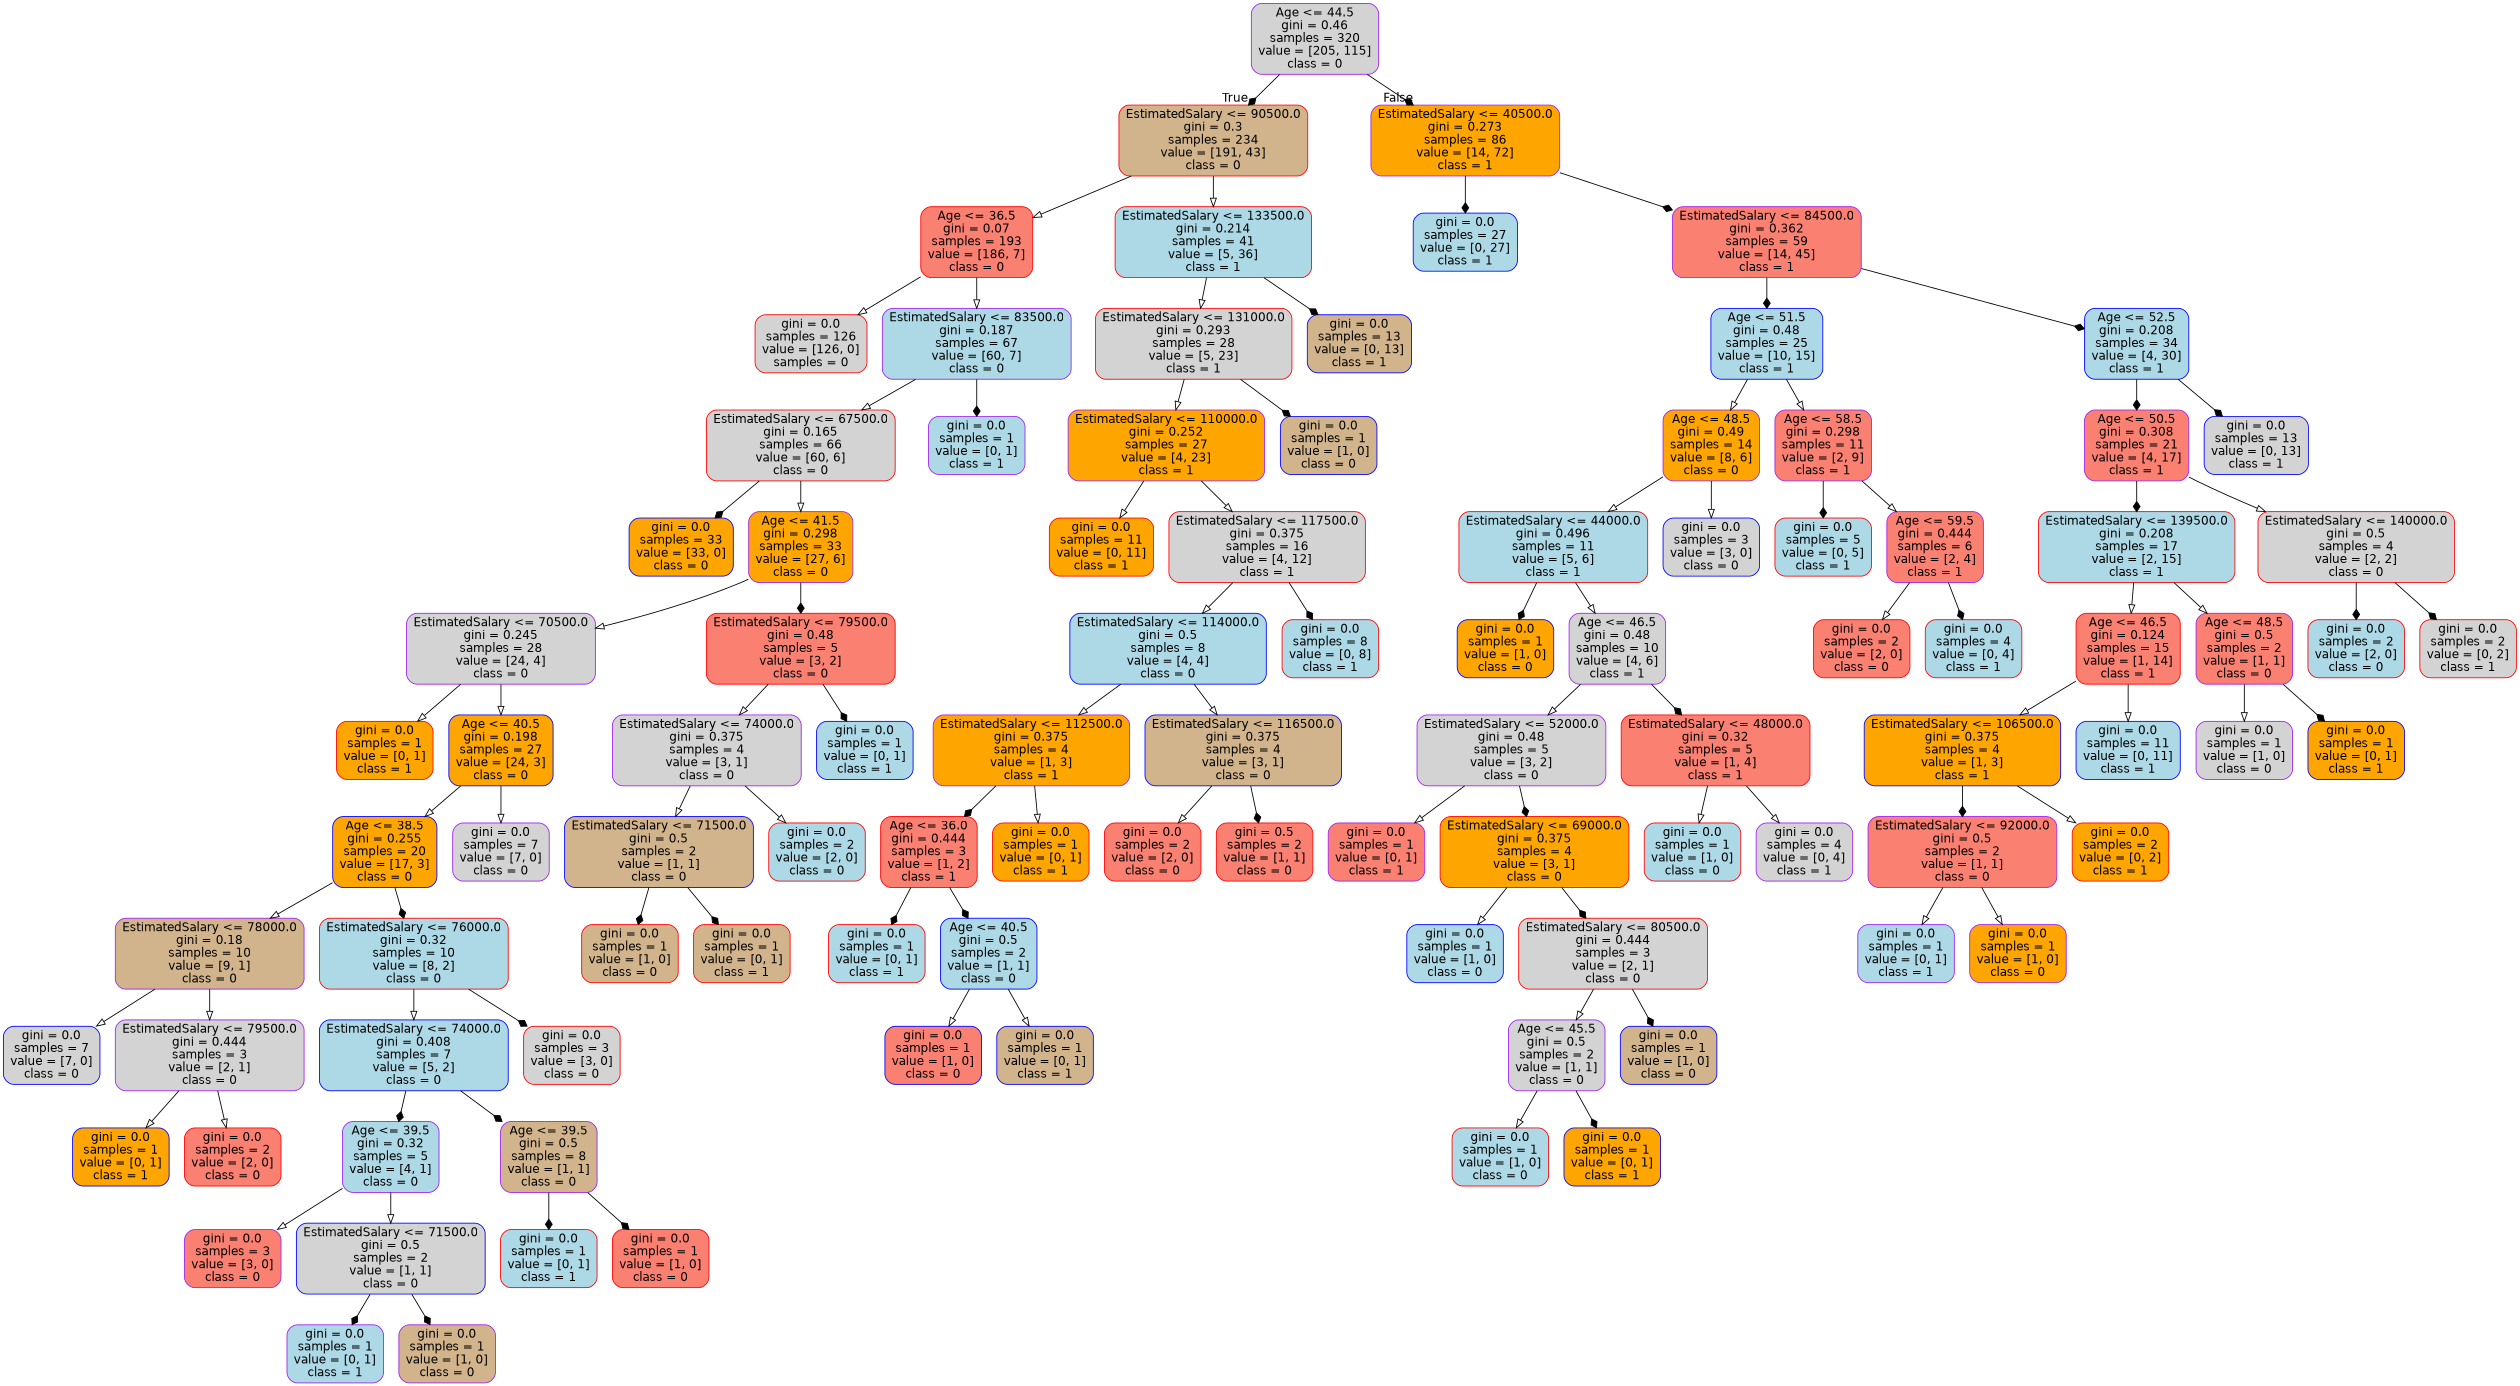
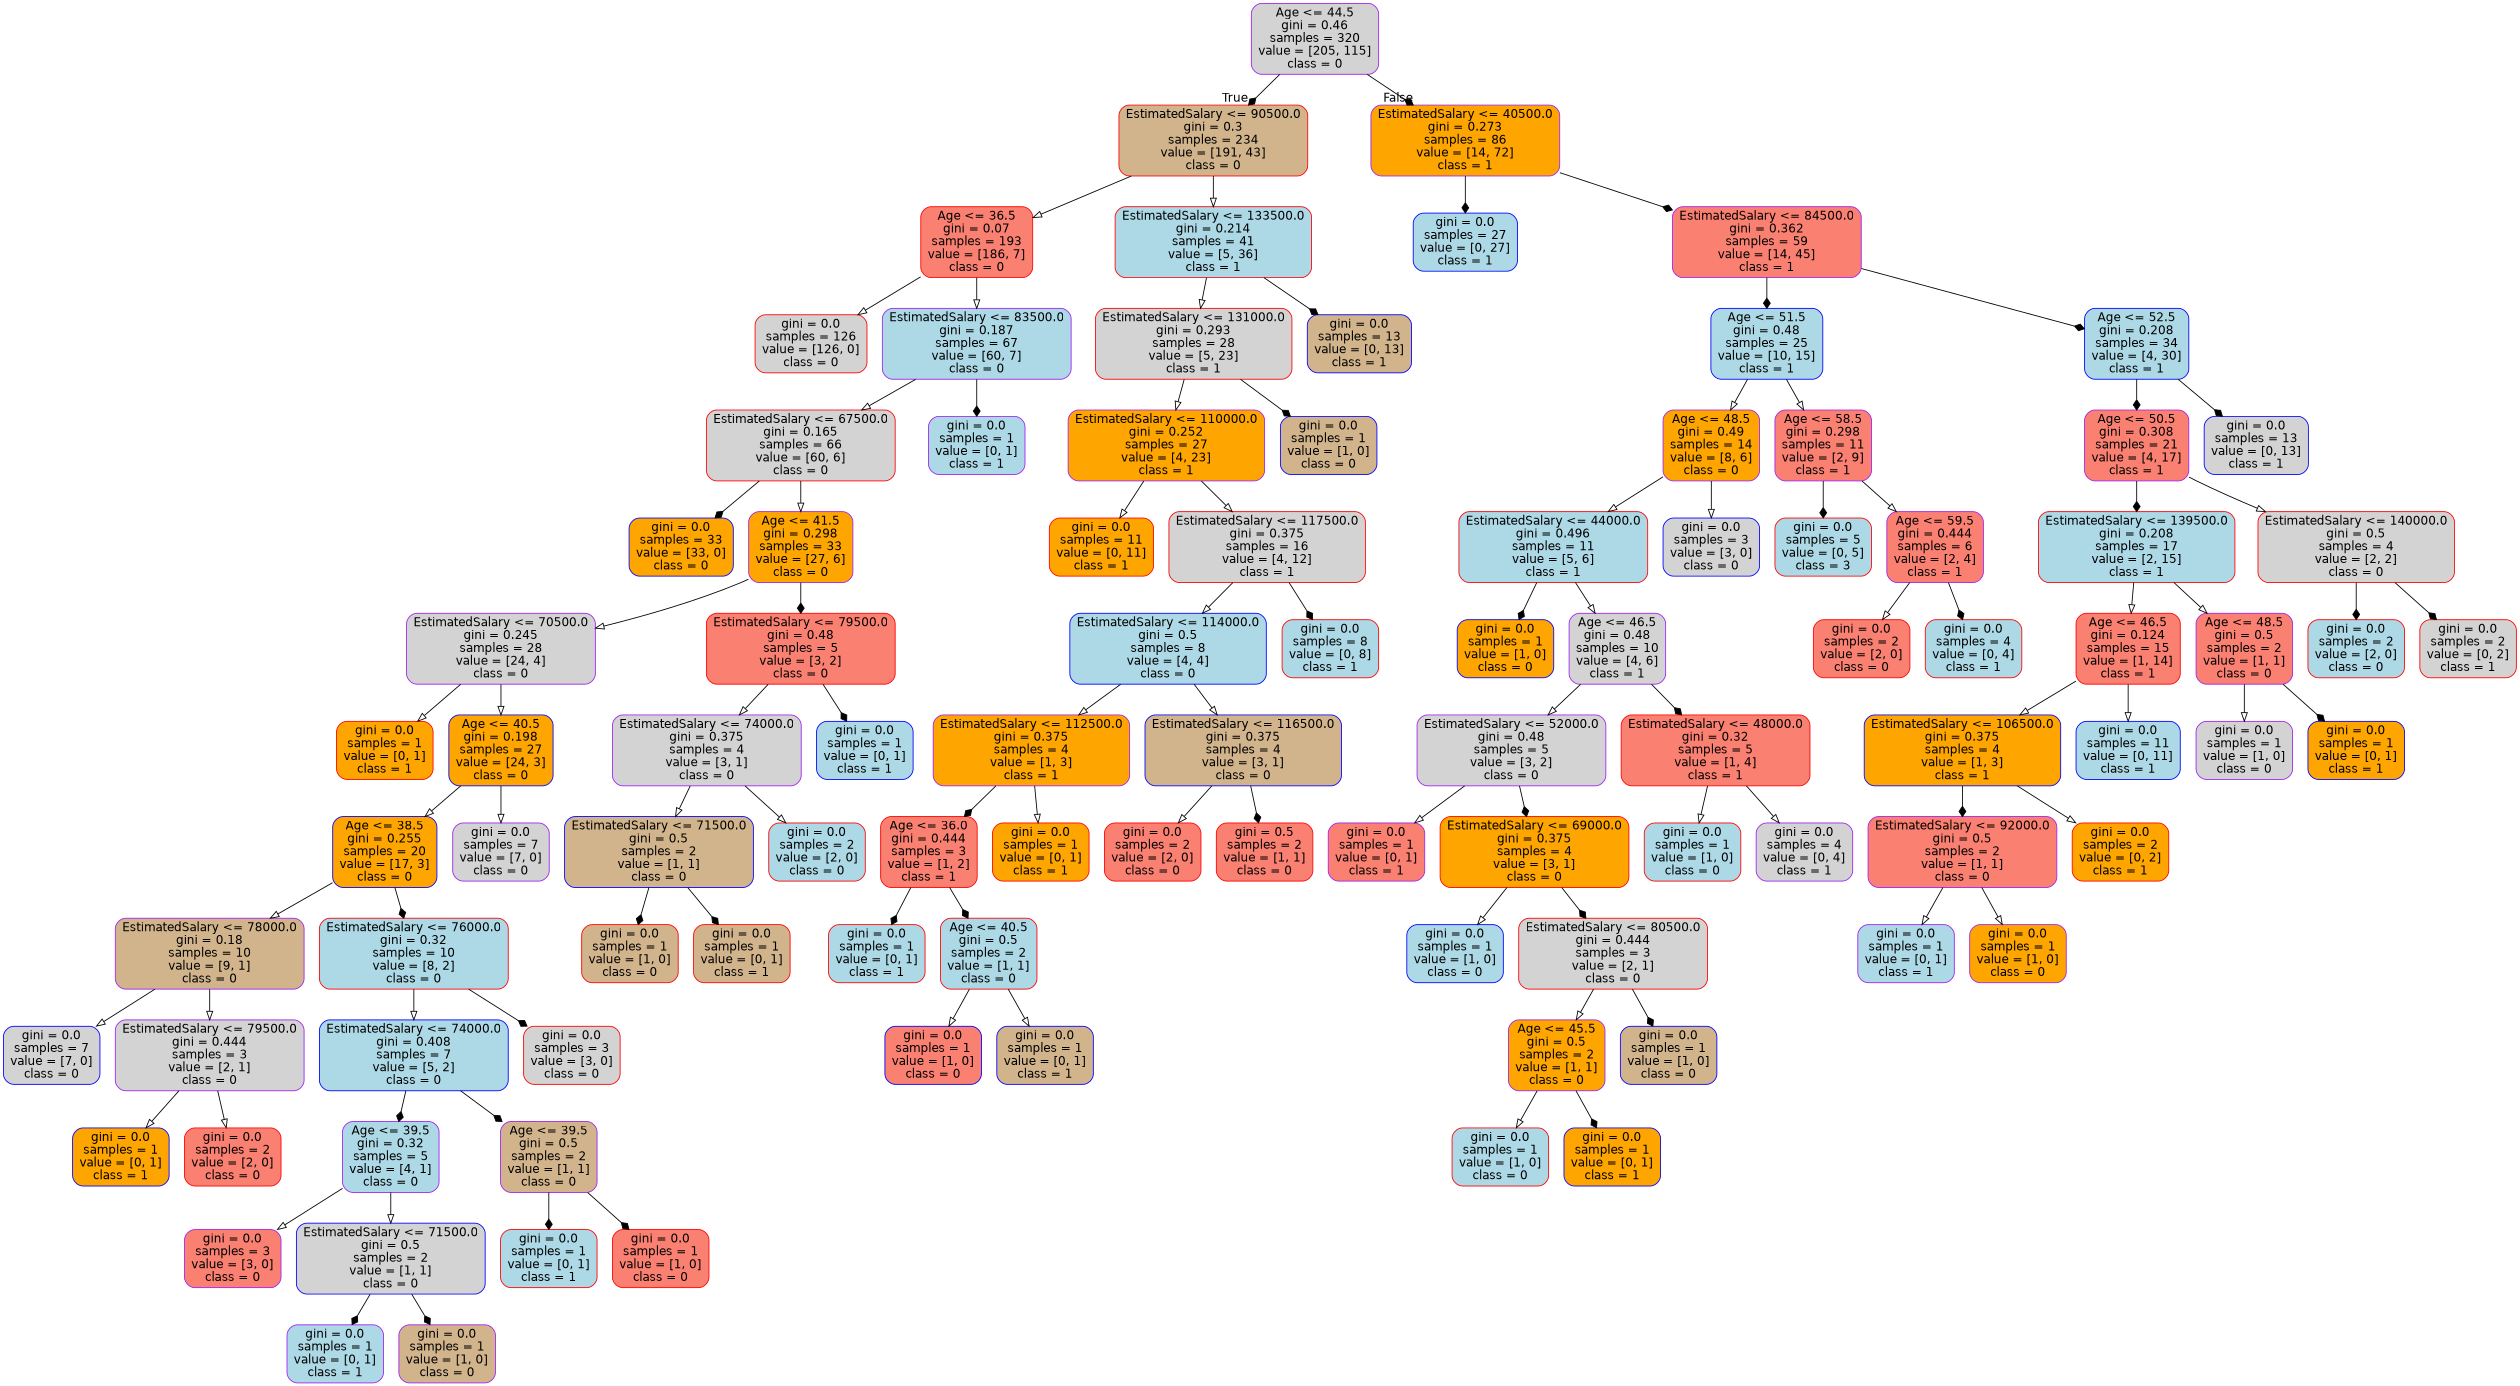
node "gini = 0.0 samples = 126 value = [126, 0] samples = 0": label "gini = 0.0 samples = 126 value = [126, 0] samples = 0" -> "gini = 0.0 samples = 126 value = [126, 0] class = 0"
node "gini = 0.0 samples = 5 value = [0, 5] class = 1": label "gini = 0.0 samples = 5 value = [0, 5] class = 1" -> "gini = 0.0 samples = 5 value = [0, 5] class = 3"
node "Age <= 40.5 gini = 0.5 samples = 2 value = [1, 1] class = 0": color blue -> red
node "Age <= 45.5 gini = 0.5 samples = 2 value = [1, 1] class = 0": fillcolor lightgrey -> orange
node "Age <= 39.5 gini = 0.5 samples = 8 value = [1, 1] class = 0": label "Age <= 39.5 gini = 0.5 samples = 8 value = [1, 1] class = 0" -> "Age <= 39.5 gini = 0.5 samples = 2 value = [1, 1] class = 0"
